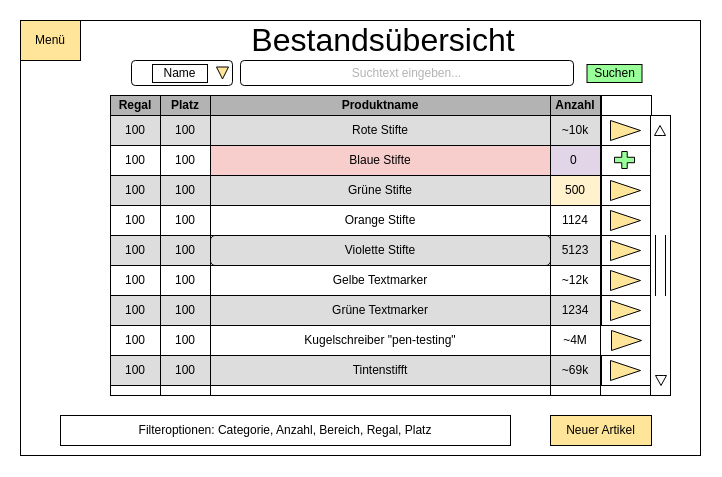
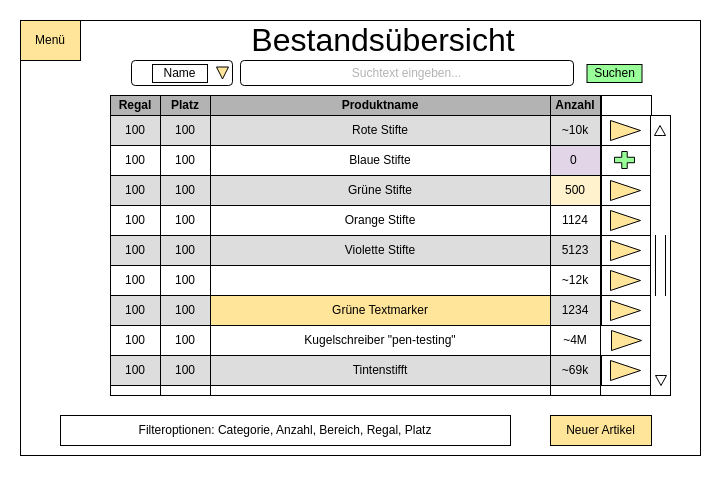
node "Blaue Stifte": fillcolor #f8cecc -> #ffffff
node "Violette Stifte": shape rounded rectangle -> rectangle
node "Gelbe Textmarker": removed
node "Grüne Textmarker": fillcolor #dddddd -> #ffe599
